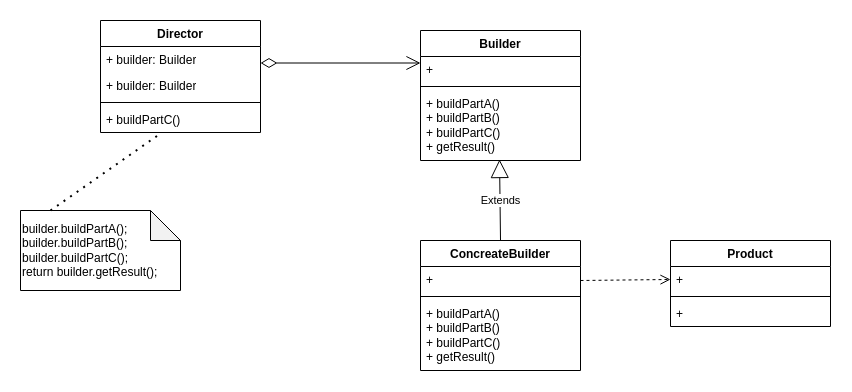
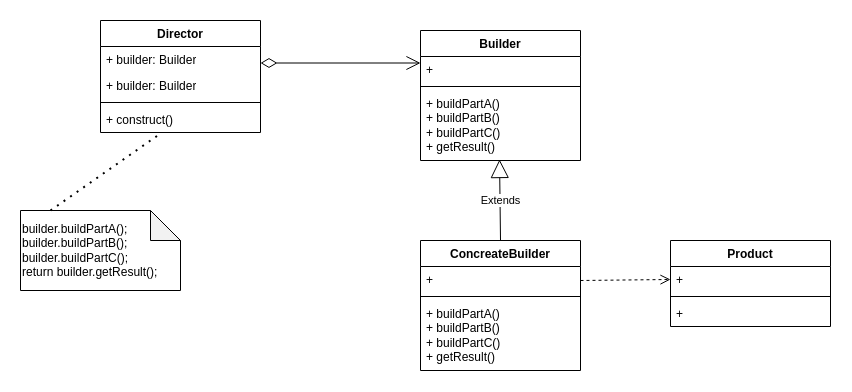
node "+ buildPartC()": label "+ buildPartC()" -> "+ construct()"
